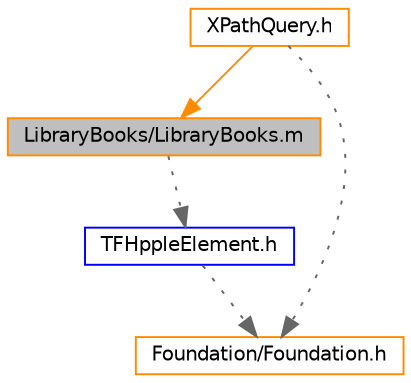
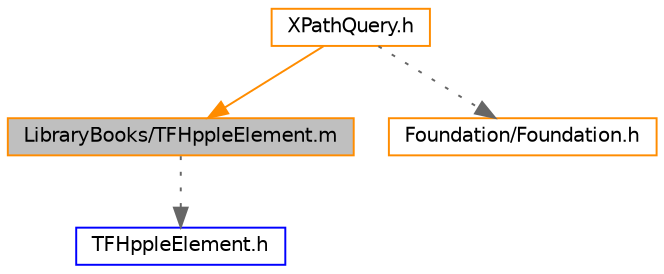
node "LibraryBooks/LibraryBooks.m": label "LibraryBooks/LibraryBooks.m" -> "LibraryBooks/TFHppleElement.m"
edge "TFHppleElement.h" -> "Foundation/Foundation.h": removed
